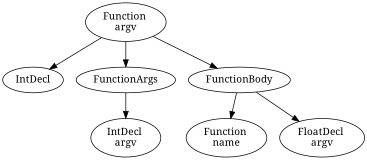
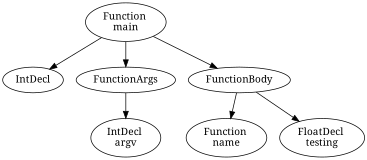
node "Function argv": label "Function argv" -> "Function main"
node "FloatDecl argv": label "FloatDecl argv" -> "FloatDecl testing"
